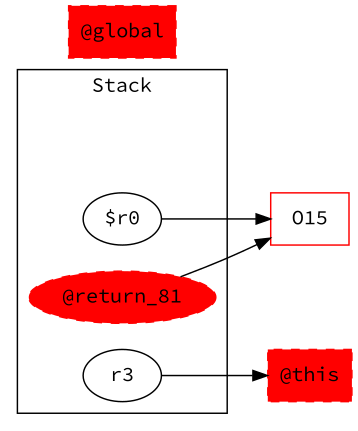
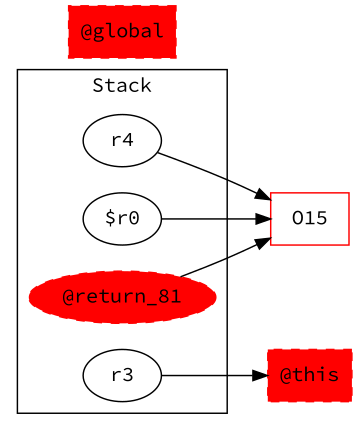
node "r4": added
